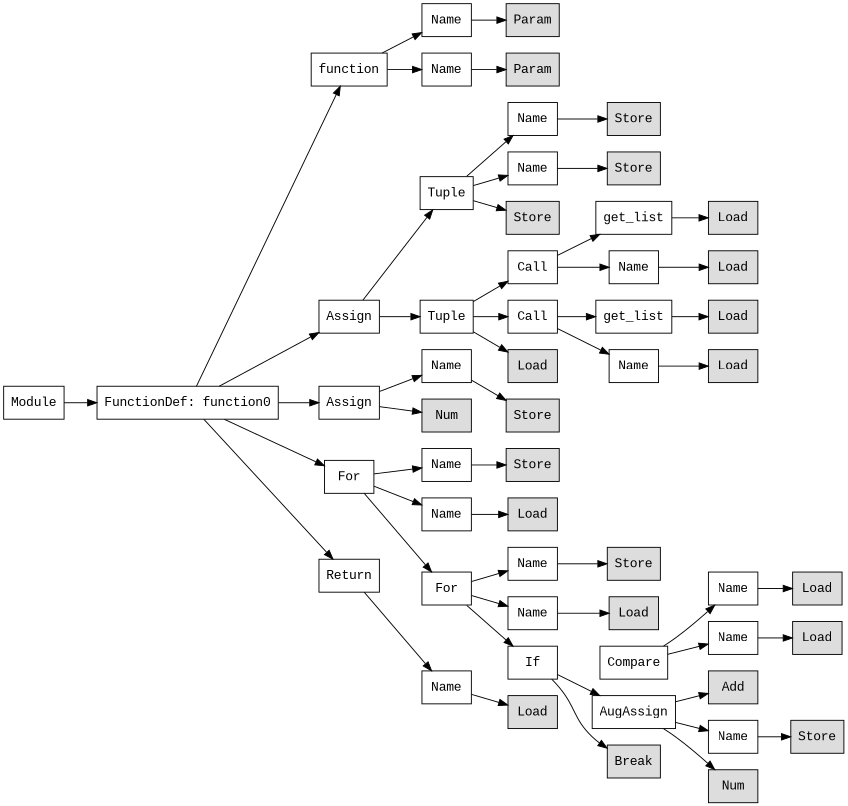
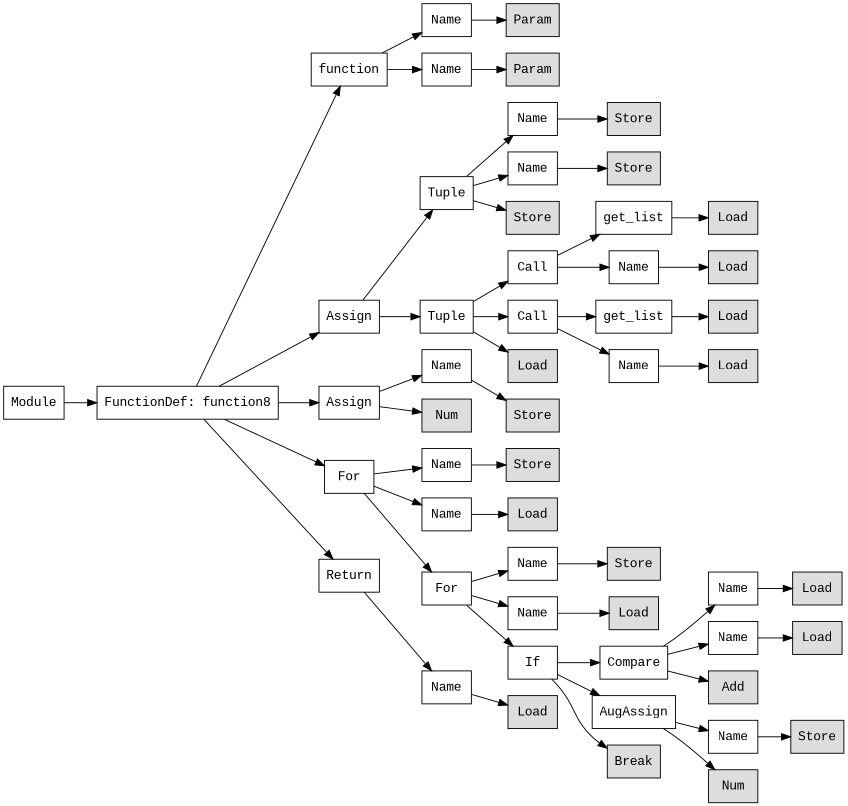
node "FunctionDef: function0": label "FunctionDef: function0" -> "FunctionDef: function8"
edge "If" -> "Compare": added
edge "AugAssign" -> "Add": now "Compare" -> "Add"
